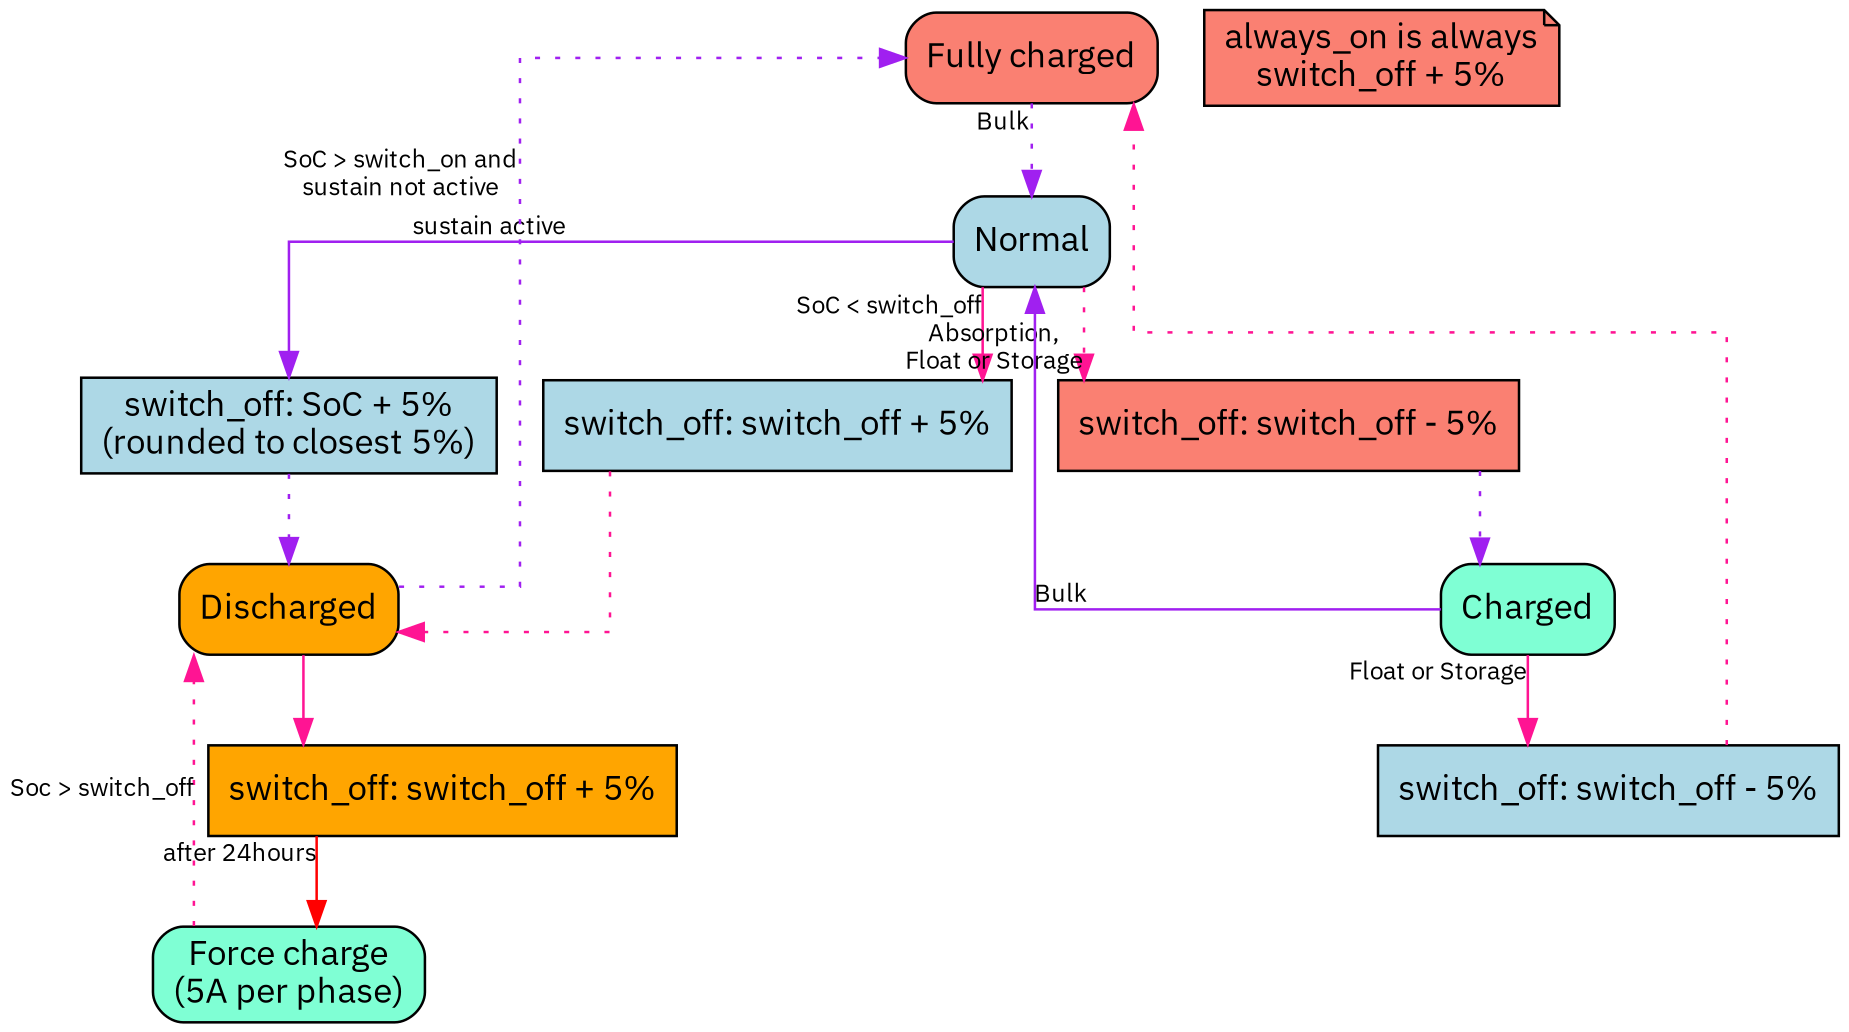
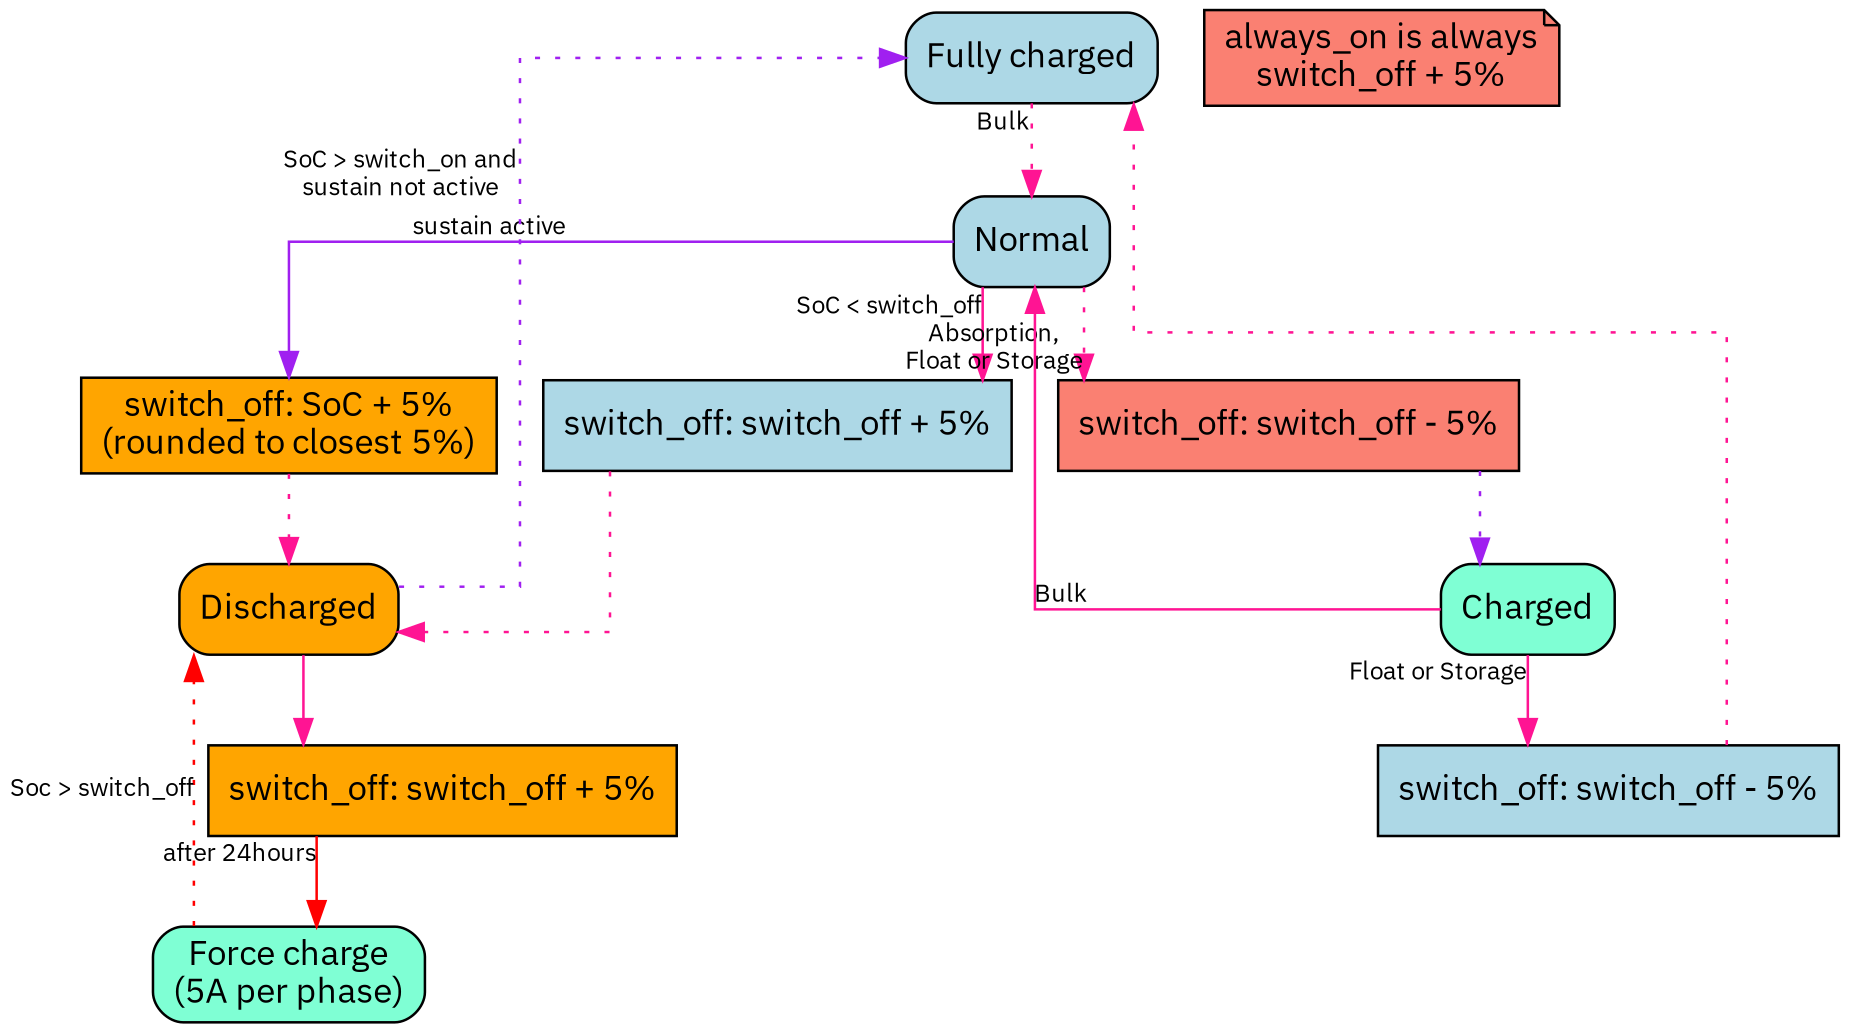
node "Fully charged": fillcolor salmon -> lightblue
edge "Fully charged" -> "Normal": color purple -> deeppink
node "switch_off: SoC + 5% (rounded to closest 5%)": fillcolor lightblue -> orange
edge "switch_off: SoC + 5% (rounded to closest 5%)" -> "Discharged": color purple -> deeppink
edge "Charged" -> "Normal": color purple -> deeppink
edge "Force charge (5A per phase)" -> "Discharged": color deeppink -> red
